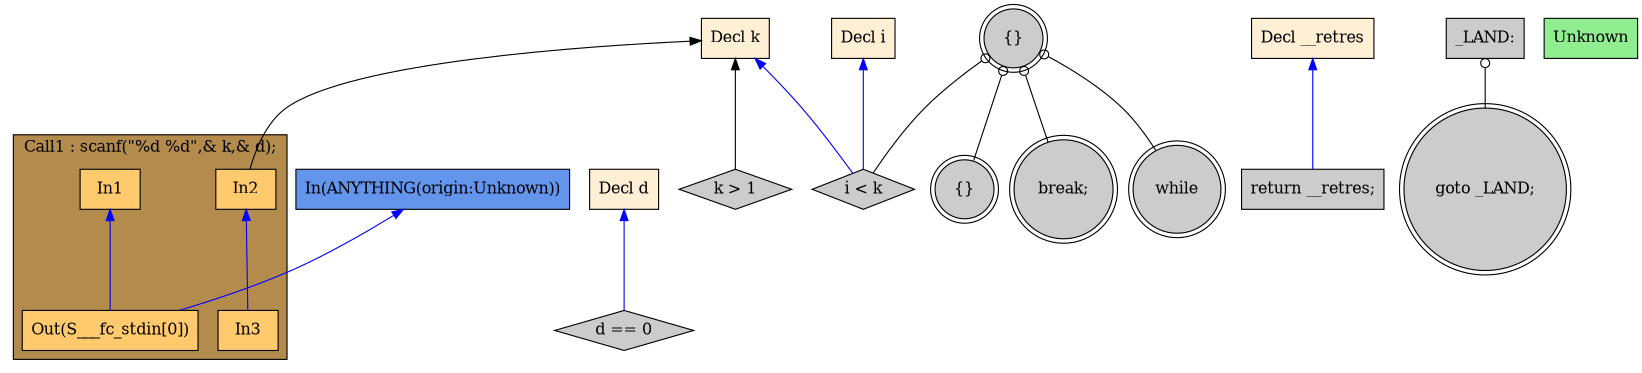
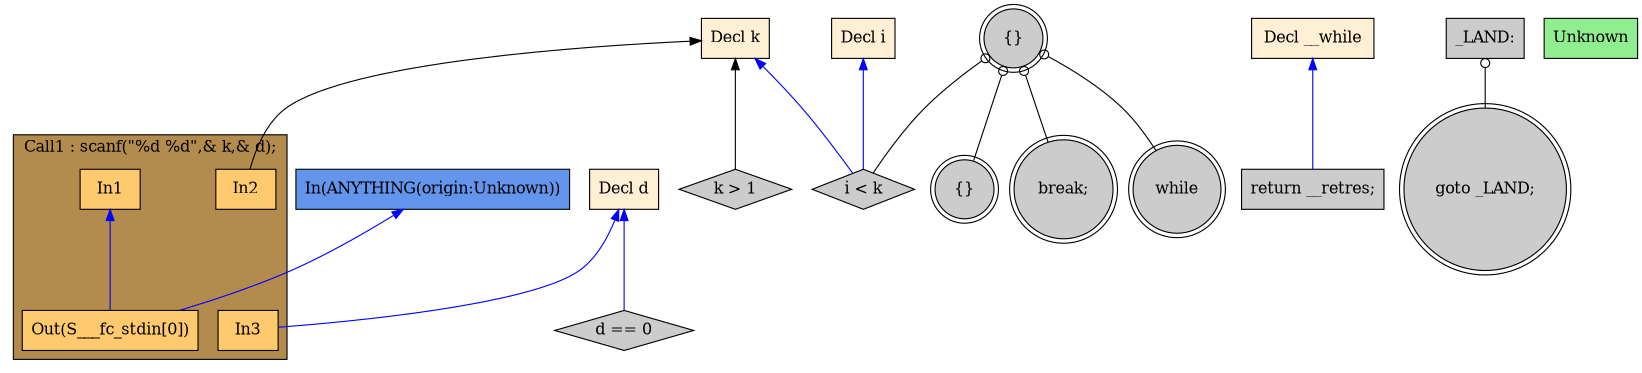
node "Decl __retres": label "Decl __retres" -> "Decl __while"
edge "In3" -> "In2": now "In3" -> "Decl d"
